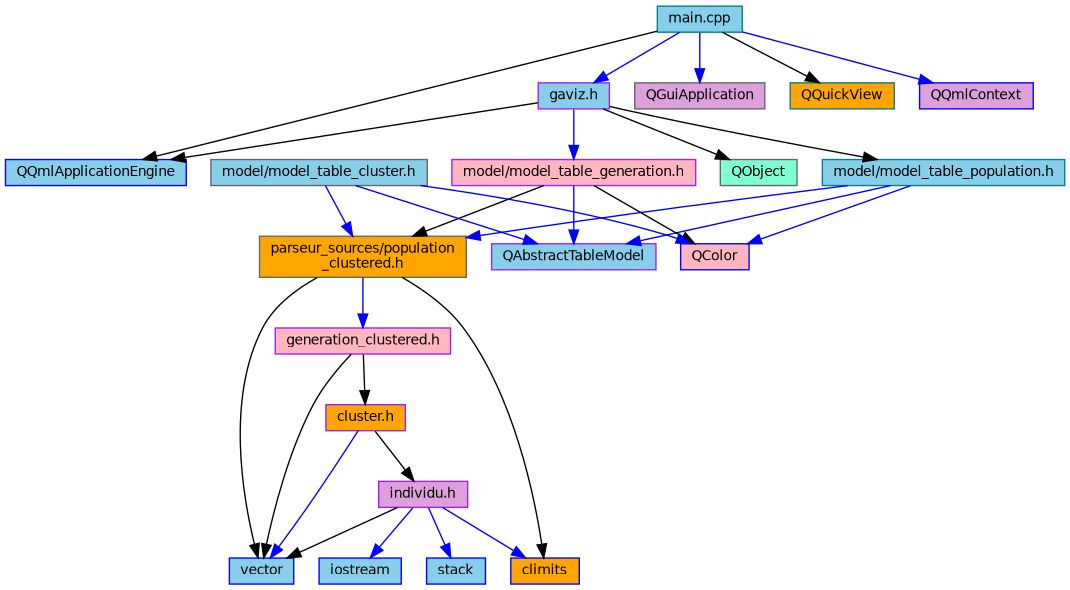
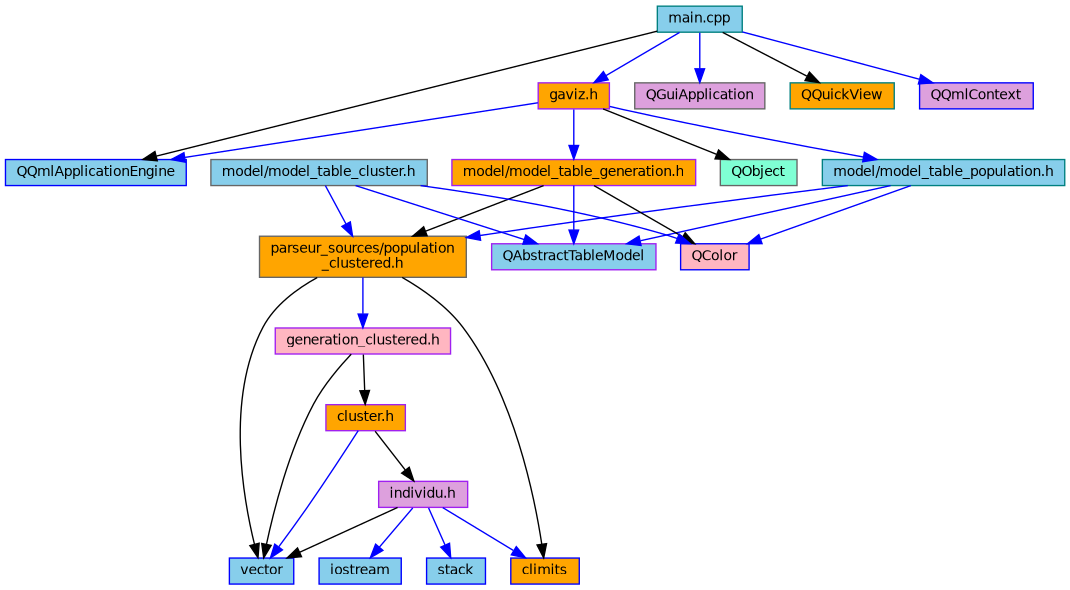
node "gaviz.h": fillcolor skyblue -> orange
edge "gaviz.h" -> "QQmlApplicationEngine": color black -> blue
edge "gaviz.h" -> "model/model_table_population.h": color black -> blue
node "model/model_table_generation.h": fillcolor lightpink -> orange
